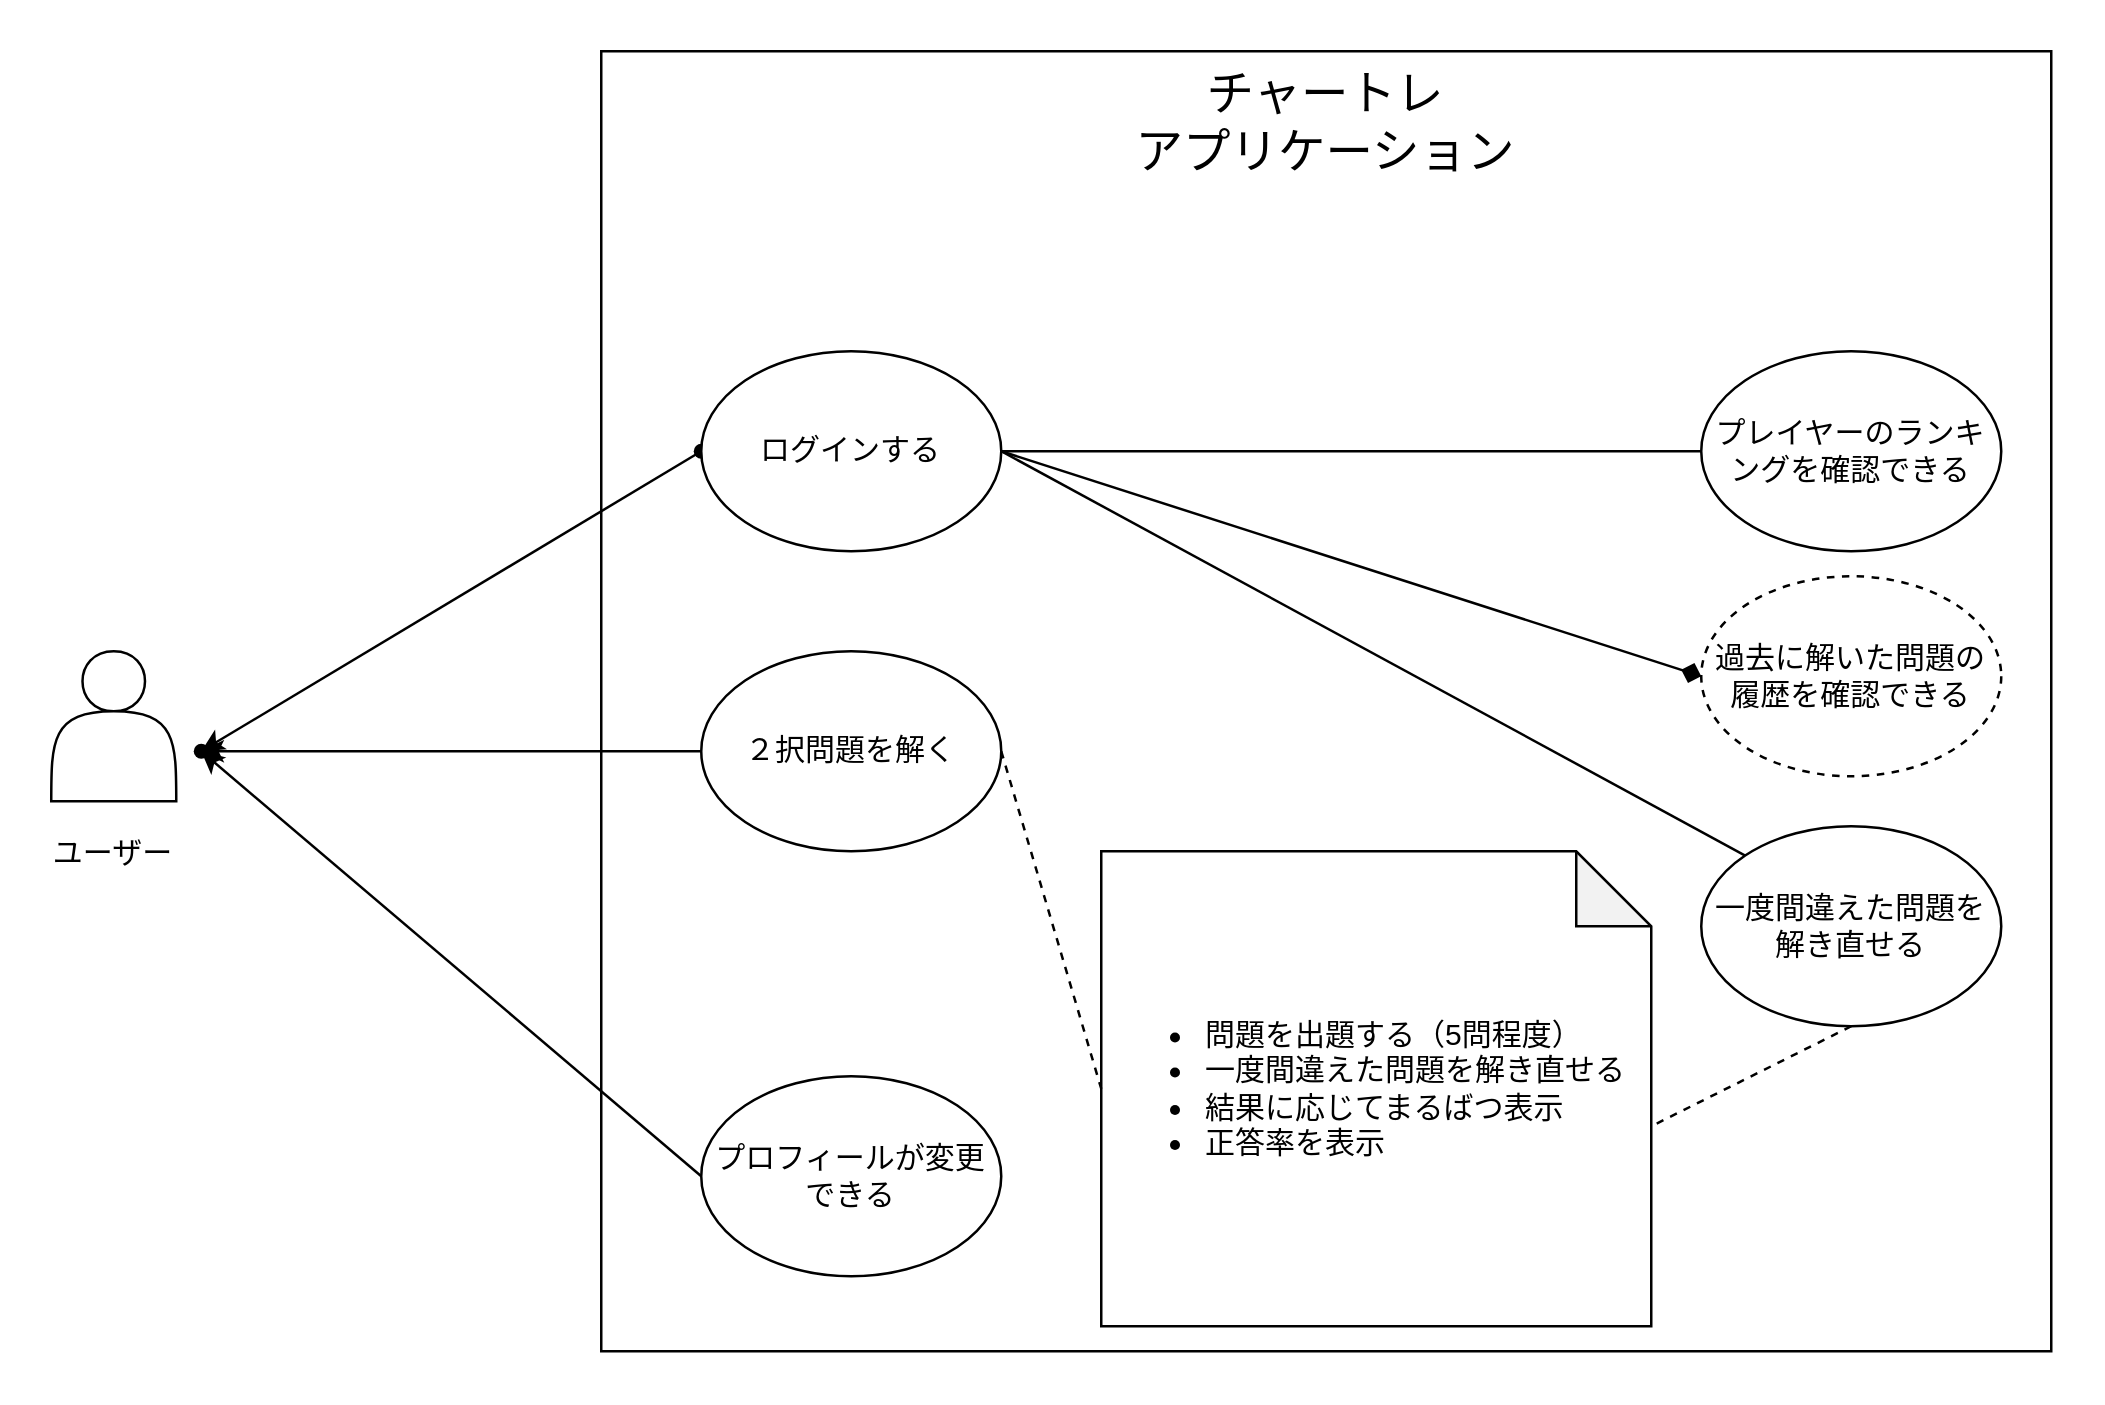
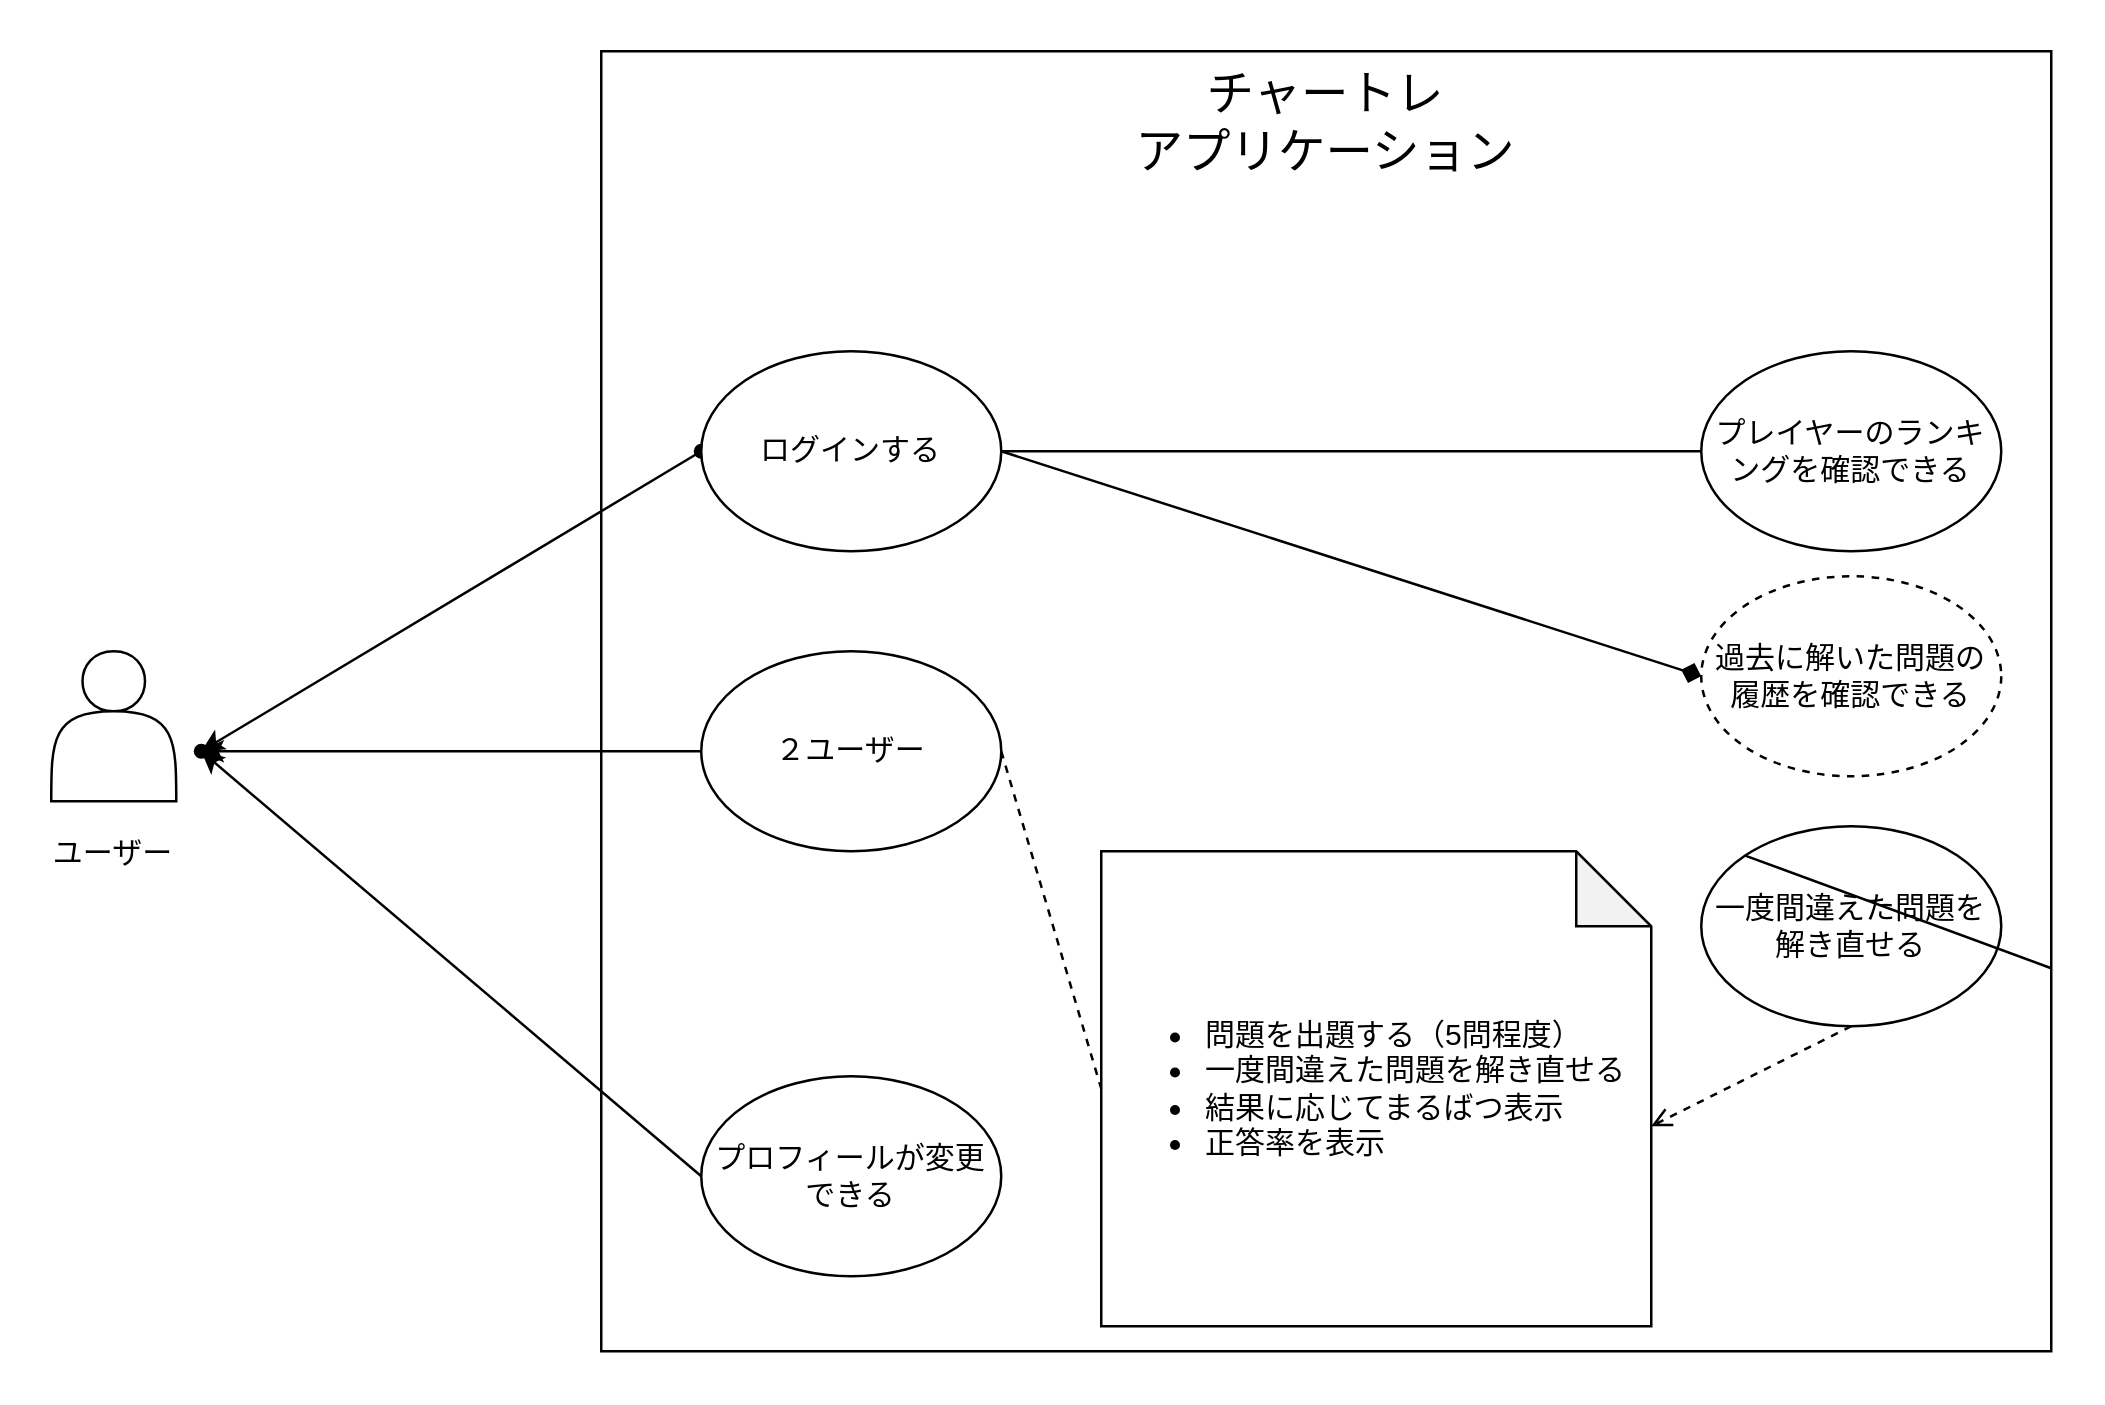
edge "ログインする" -- "一度間違えた問題を解き直せる": now "チャートレ アプリケーション" -- "一度間違えた問題を解き直せる"
node "２択問題を解く": label "２択問題を解く" -> "２ユーザー"
edge "一度間違えた問題を解き直せる" -- "問題を出題する（5問程度） 一度間違えた問題を解き直せる 結果に応じてまるばつ表示 正答率を表示": arrowhead none -> open
